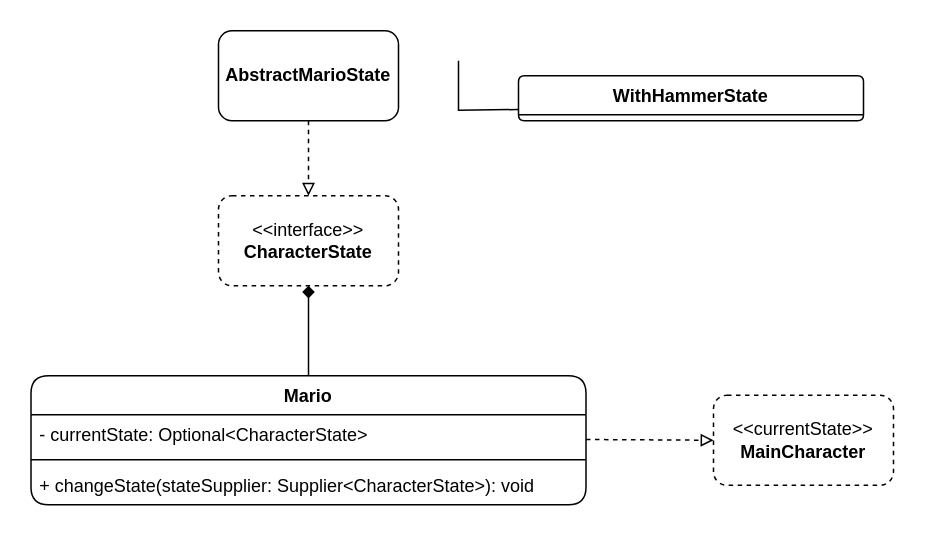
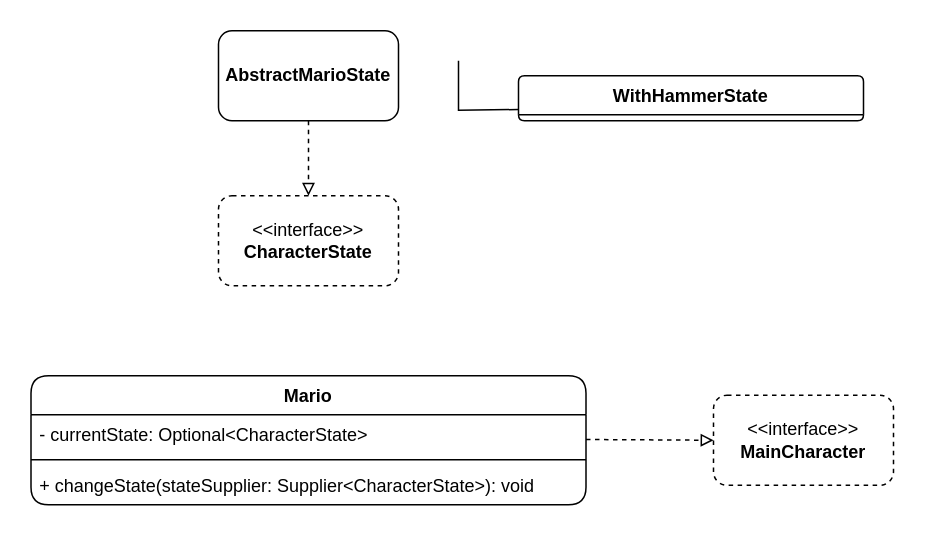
edge "Mario" -> "<<interface>> CharacterState": removed
node "<<currentState>> MainCharacter": label "<<currentState>> MainCharacter" -> "<<interface>> MainCharacter"
